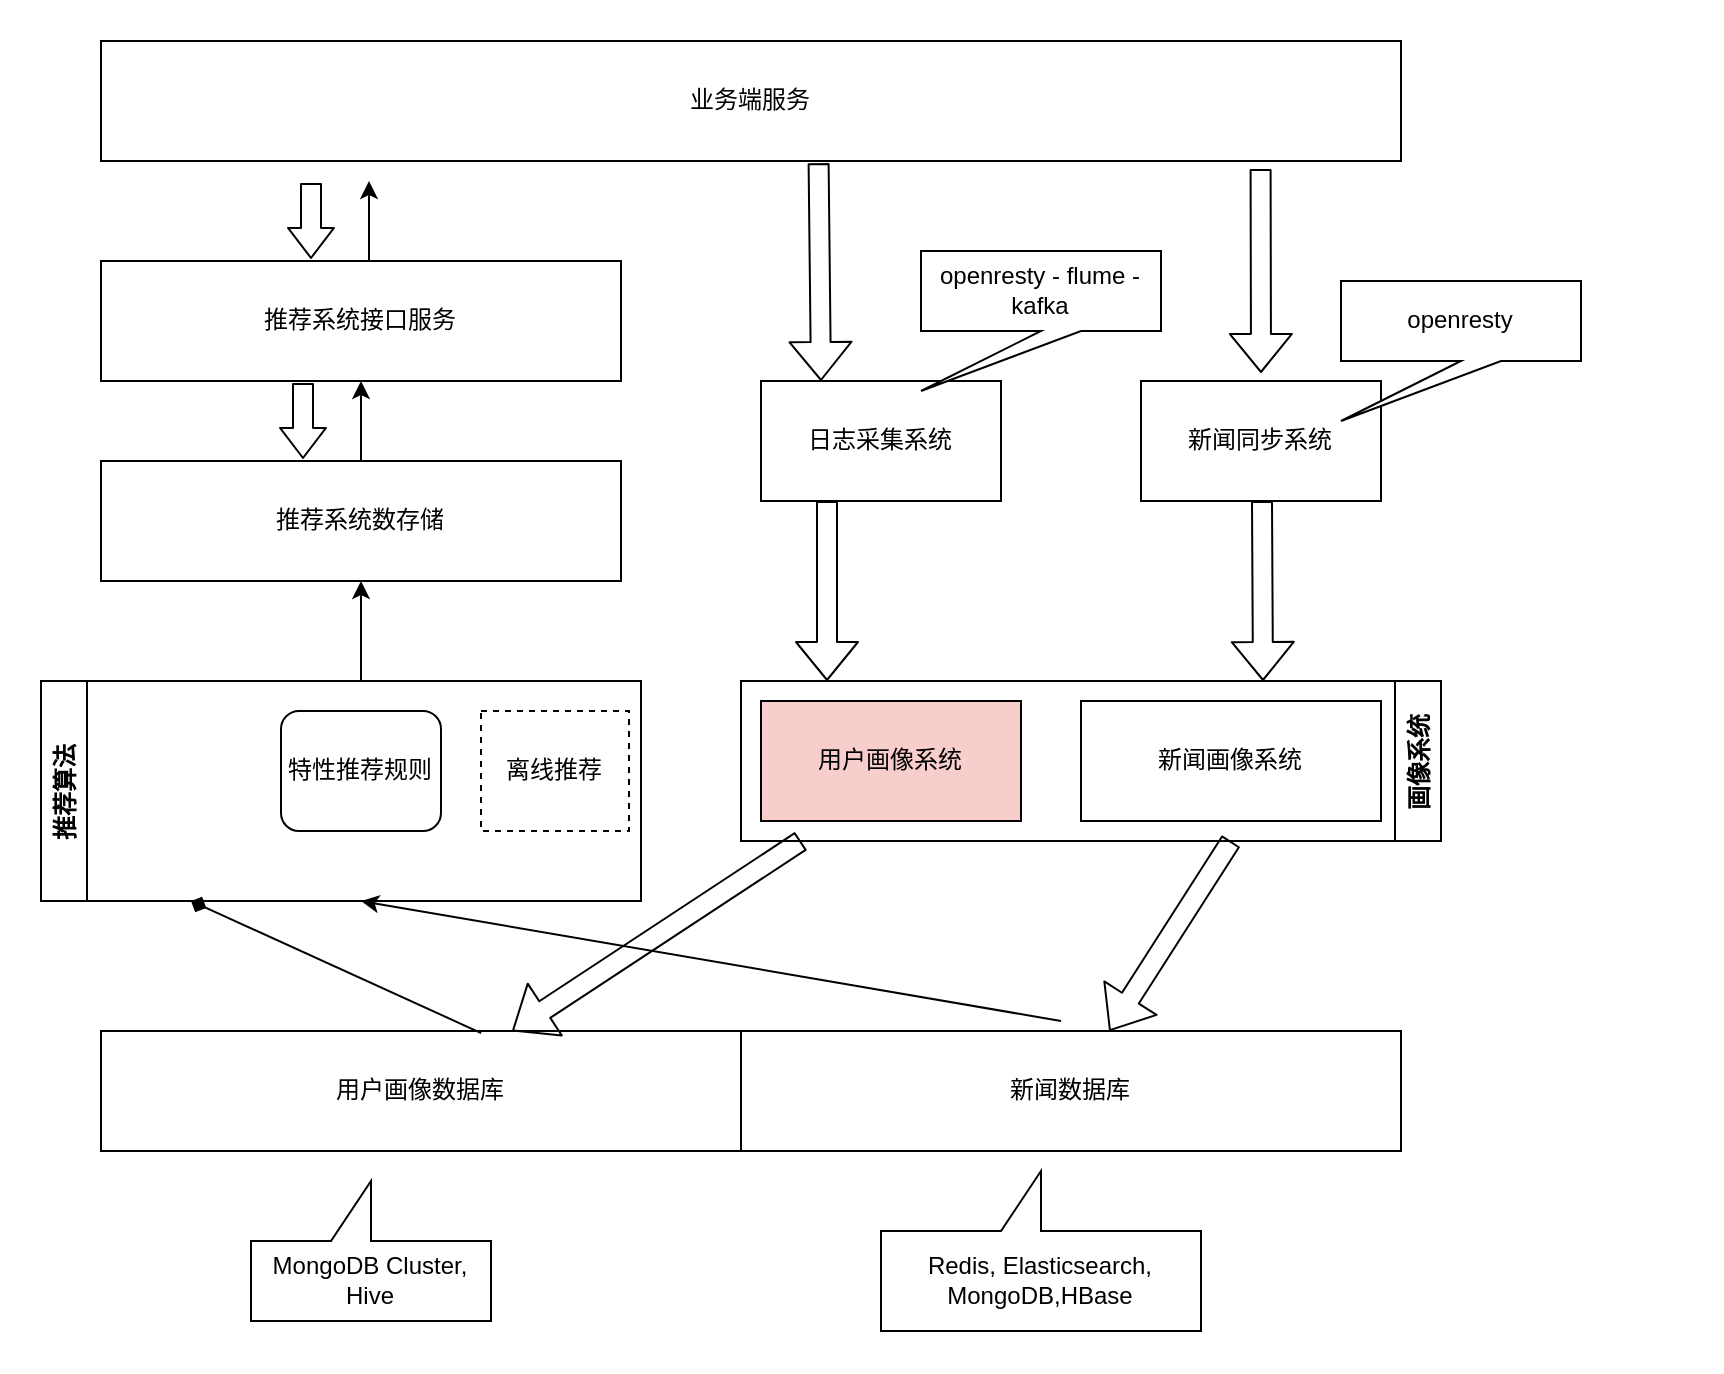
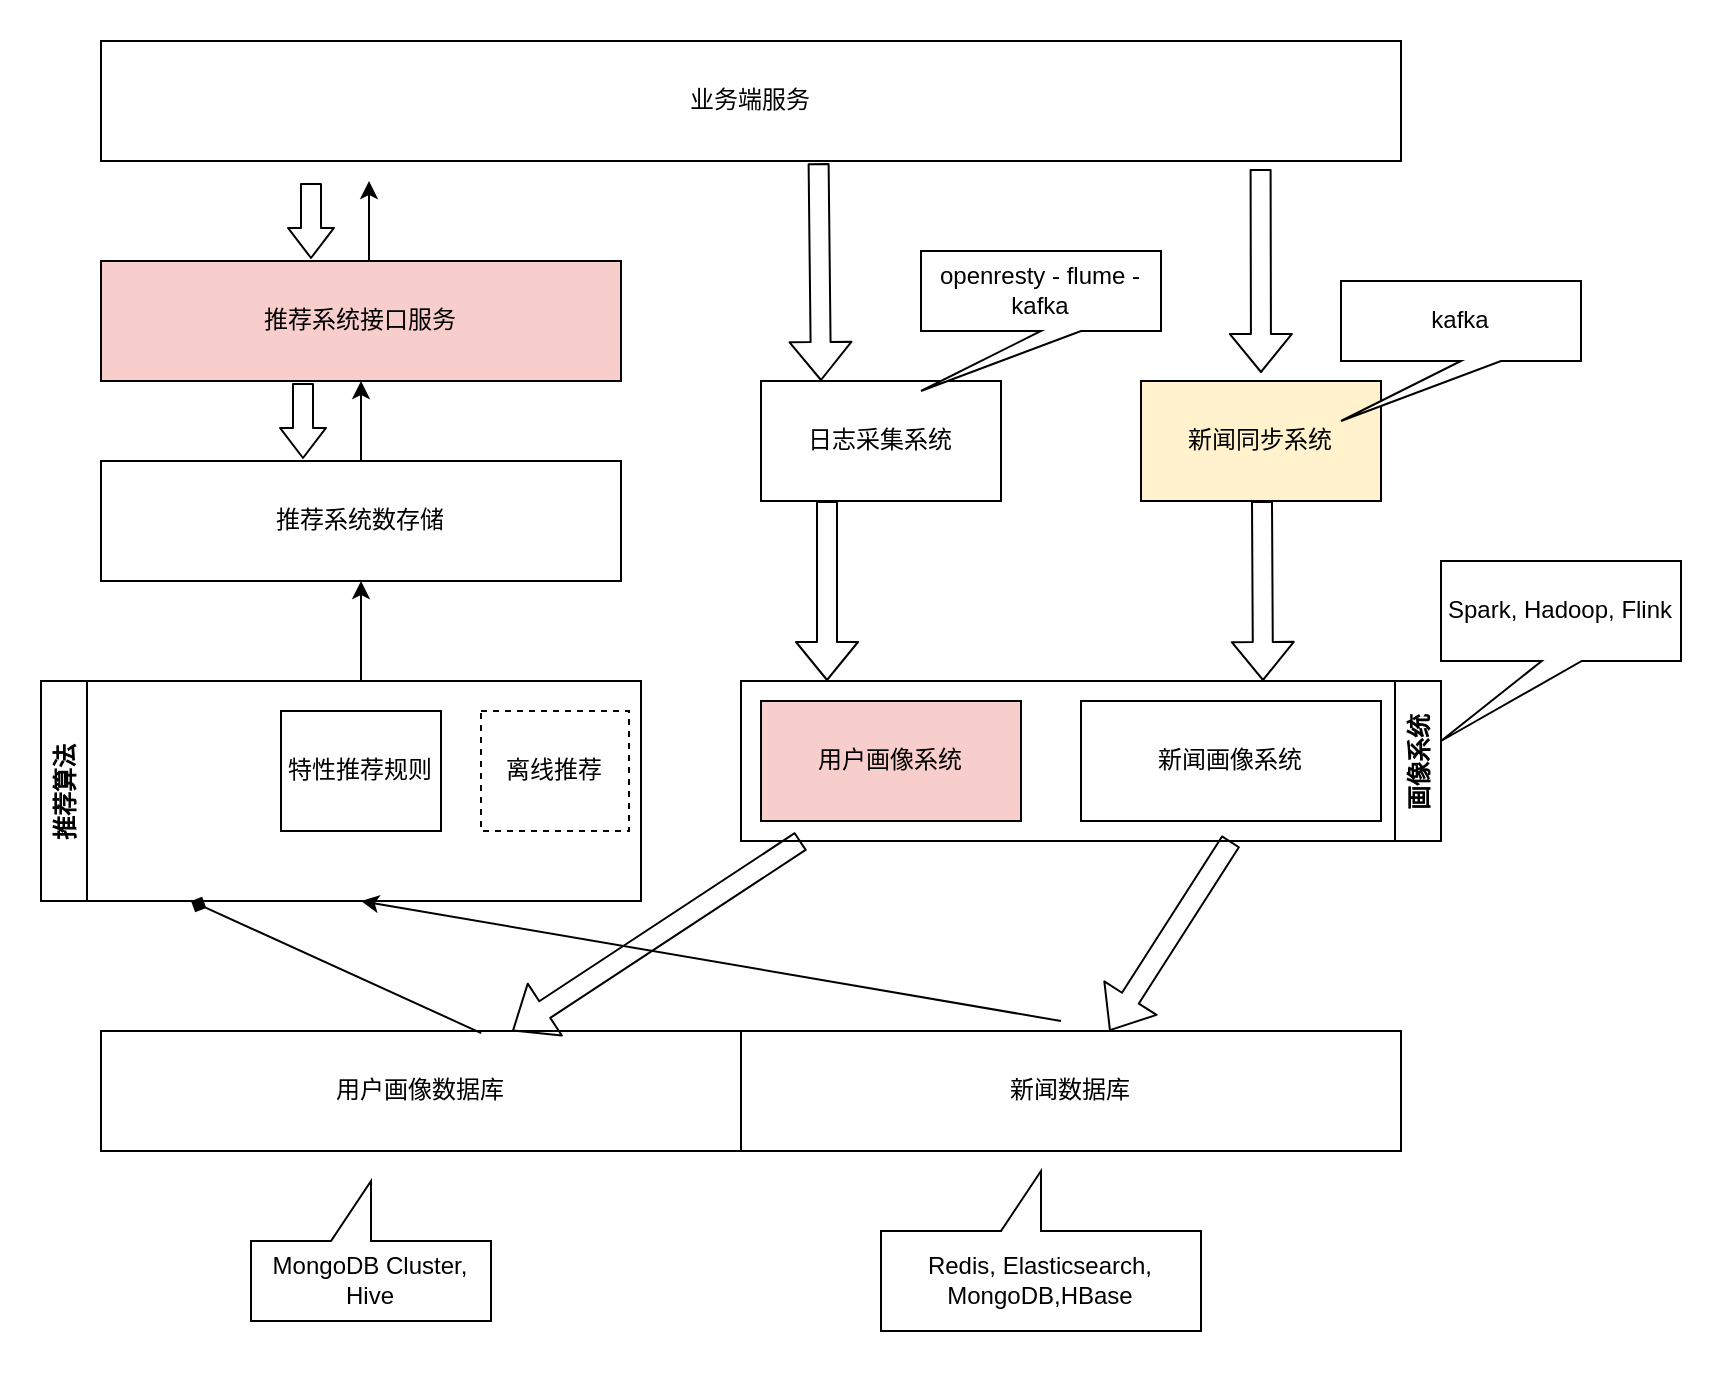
node "推荐系统接口服务": fillcolor #ffffff -> #f8cecc
node "openresty": label "openresty" -> "kafka"
node "新闻同步系统": fillcolor #ffffff -> #fff2cc
node "Spark, Hadoop, Flink": added
node "特性推荐规则": shape rounded rectangle -> rectangle
